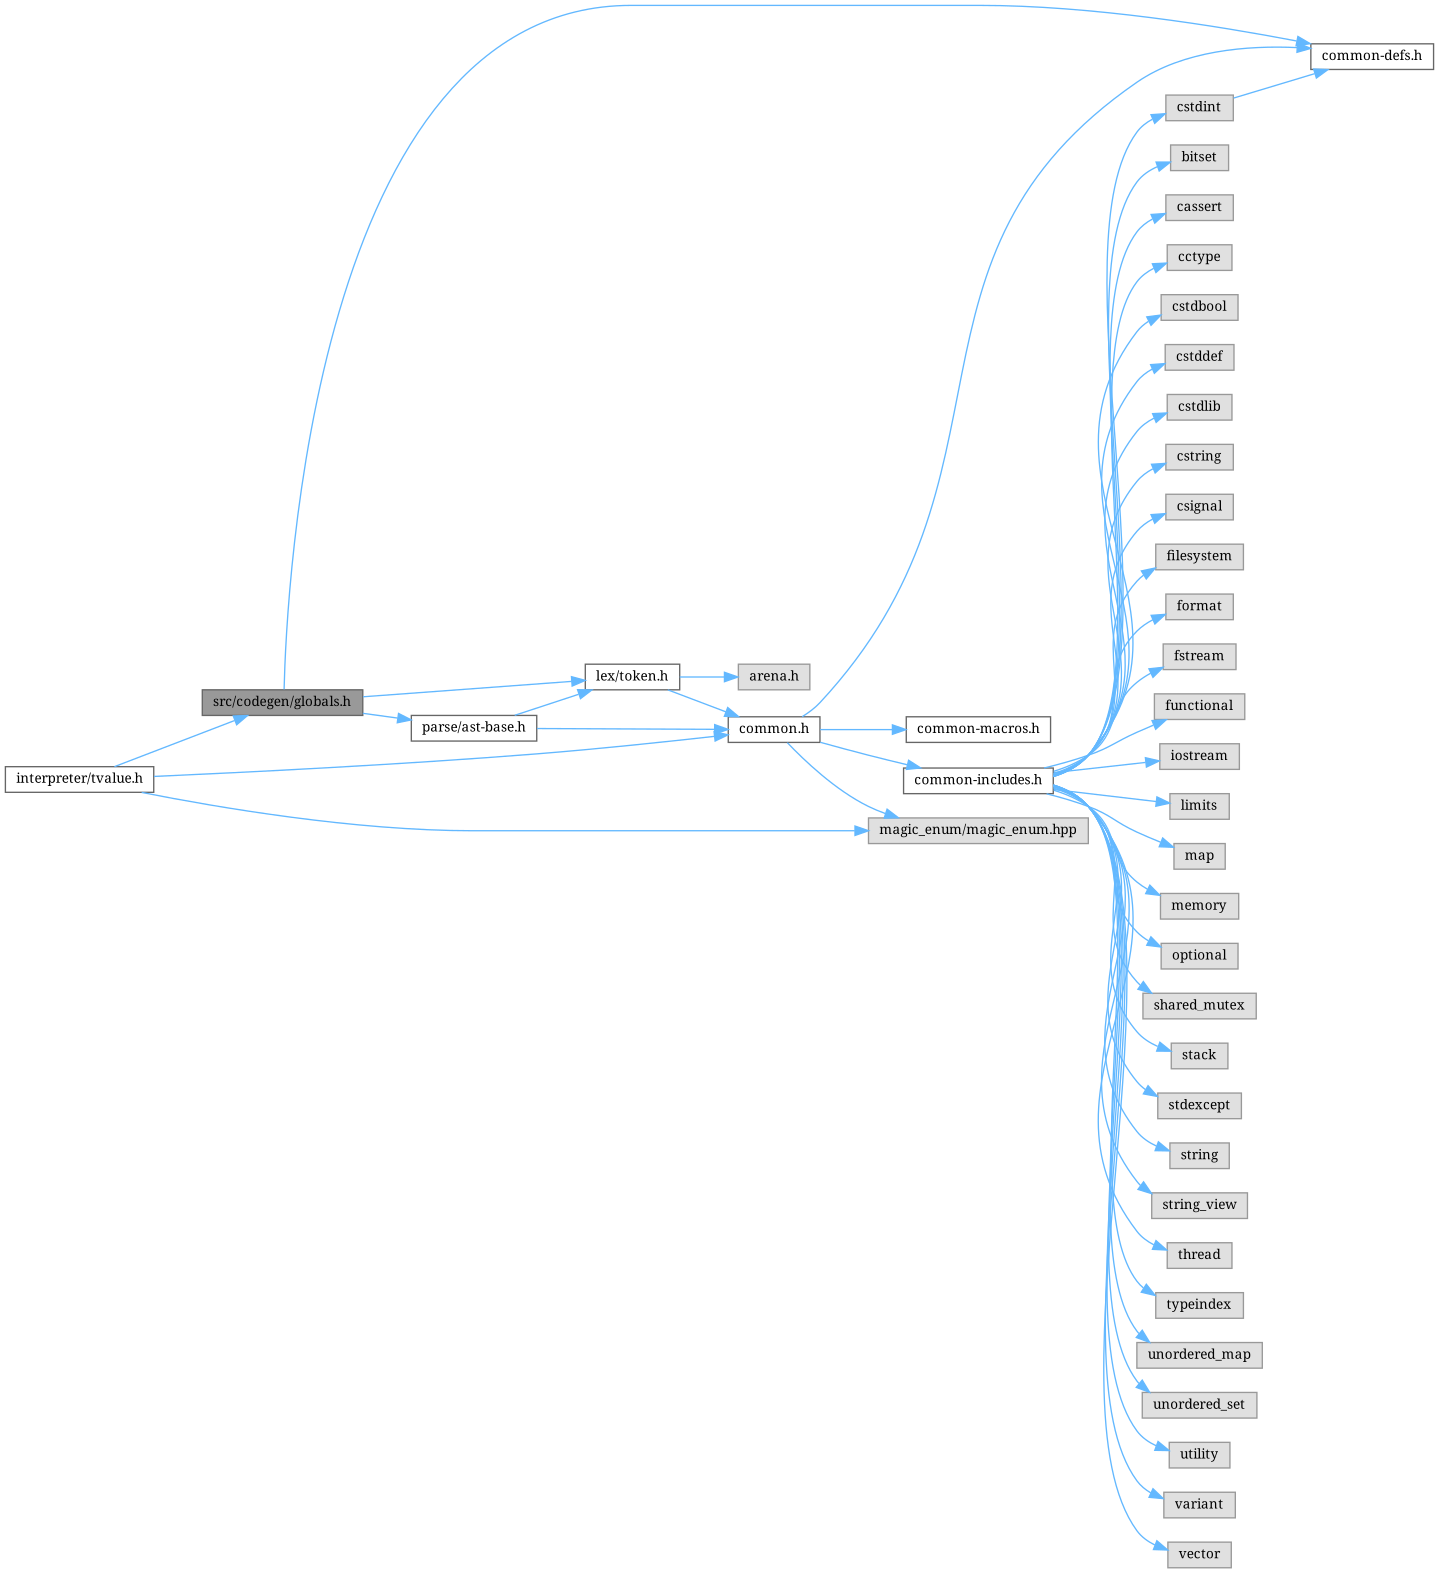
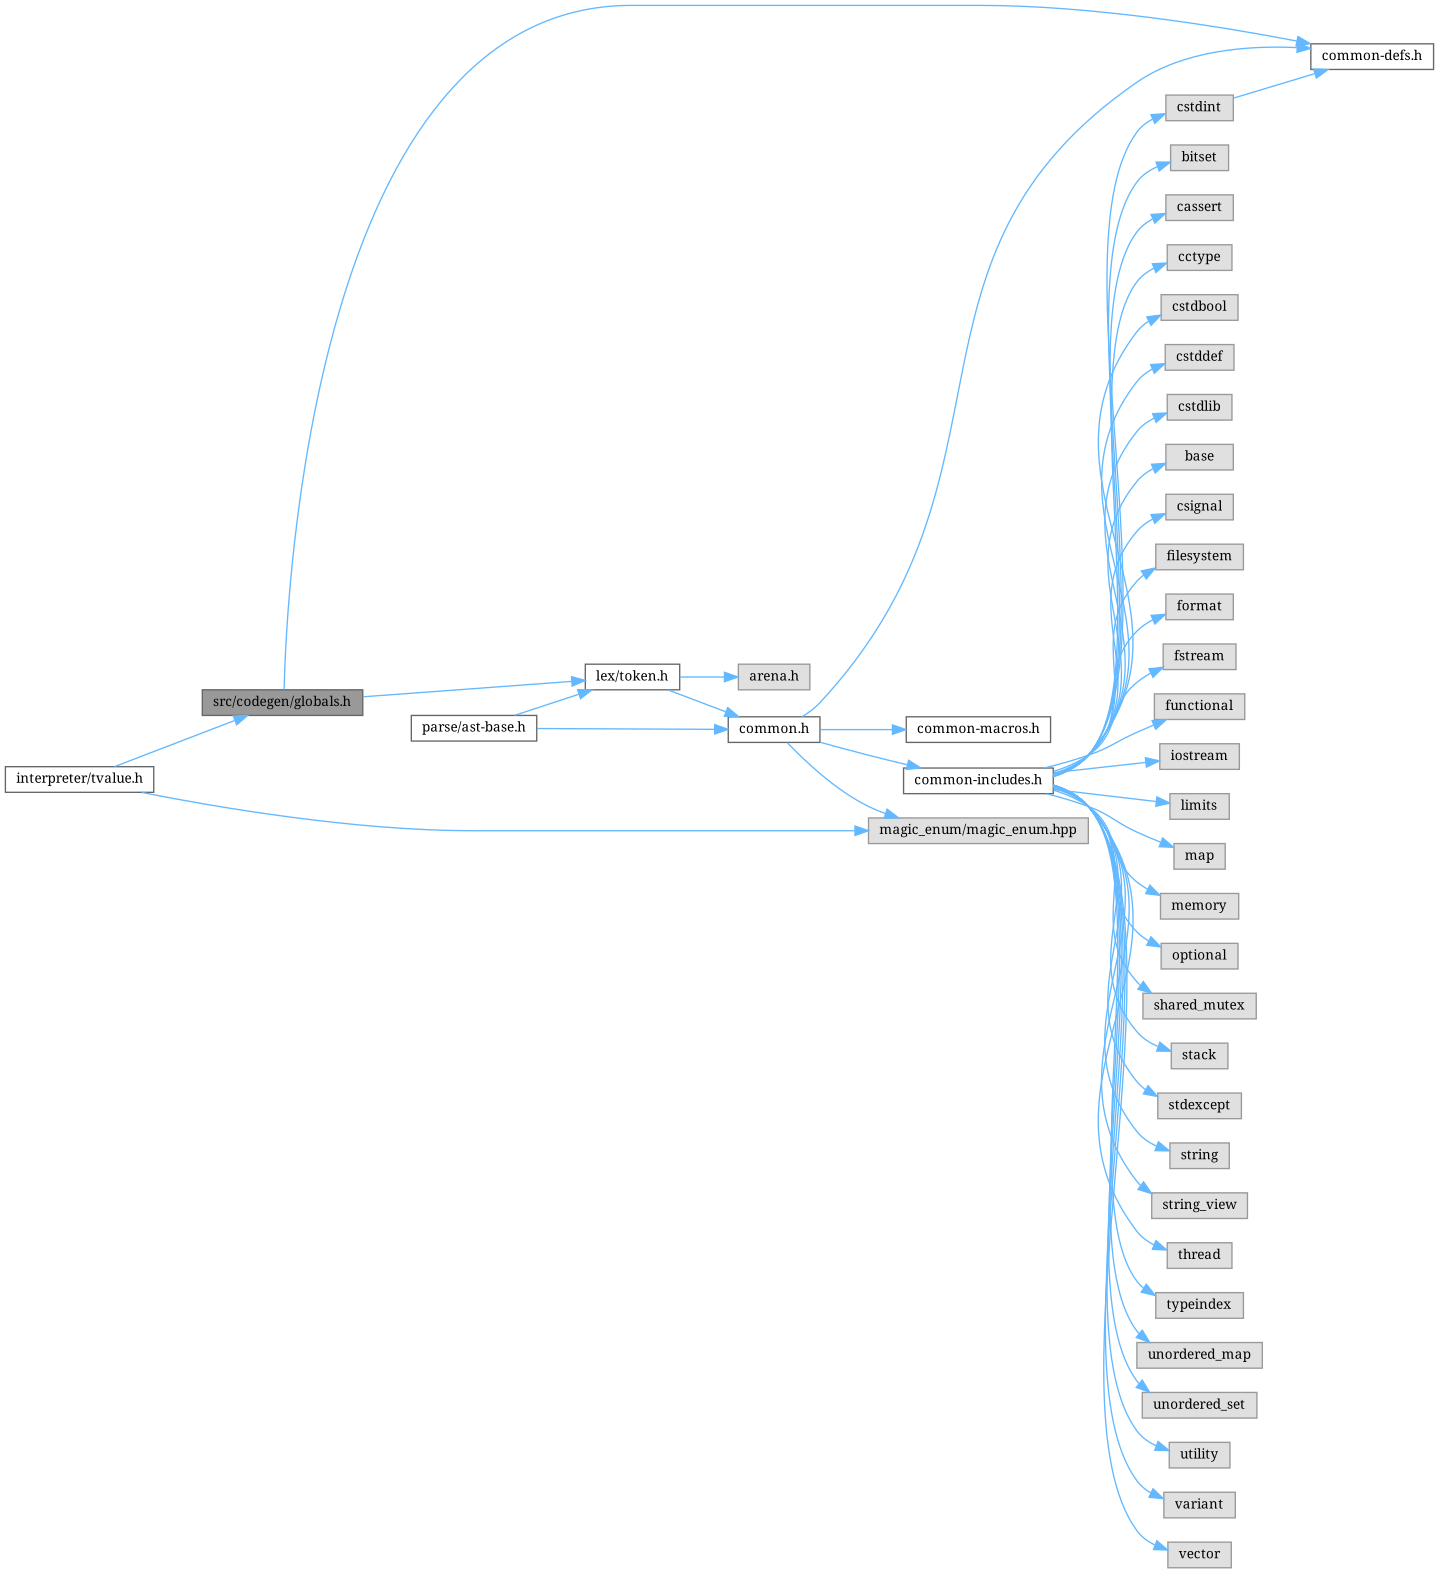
node "cstring": label "cstring" -> "base"
edge "src/codegen/globals.h" -> "parse/ast-base.h": removed
edge "interpreter/tvalue.h" -> "common.h": removed
